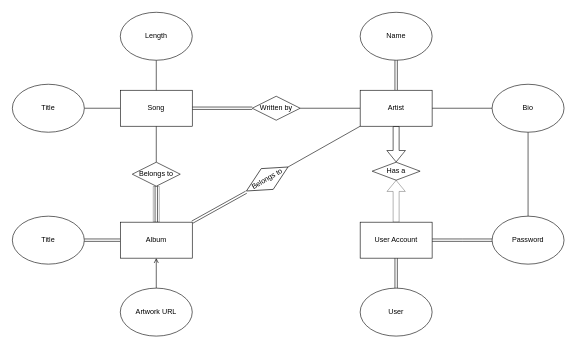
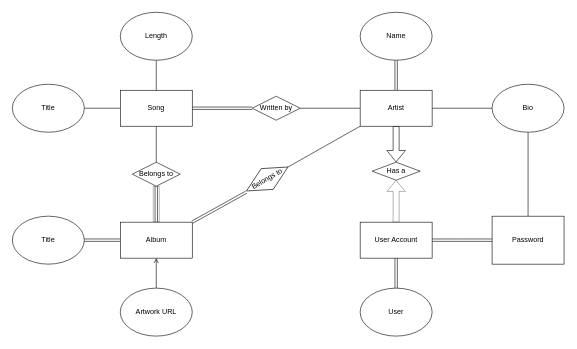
node "Password": shape ellipse -> rectangle
